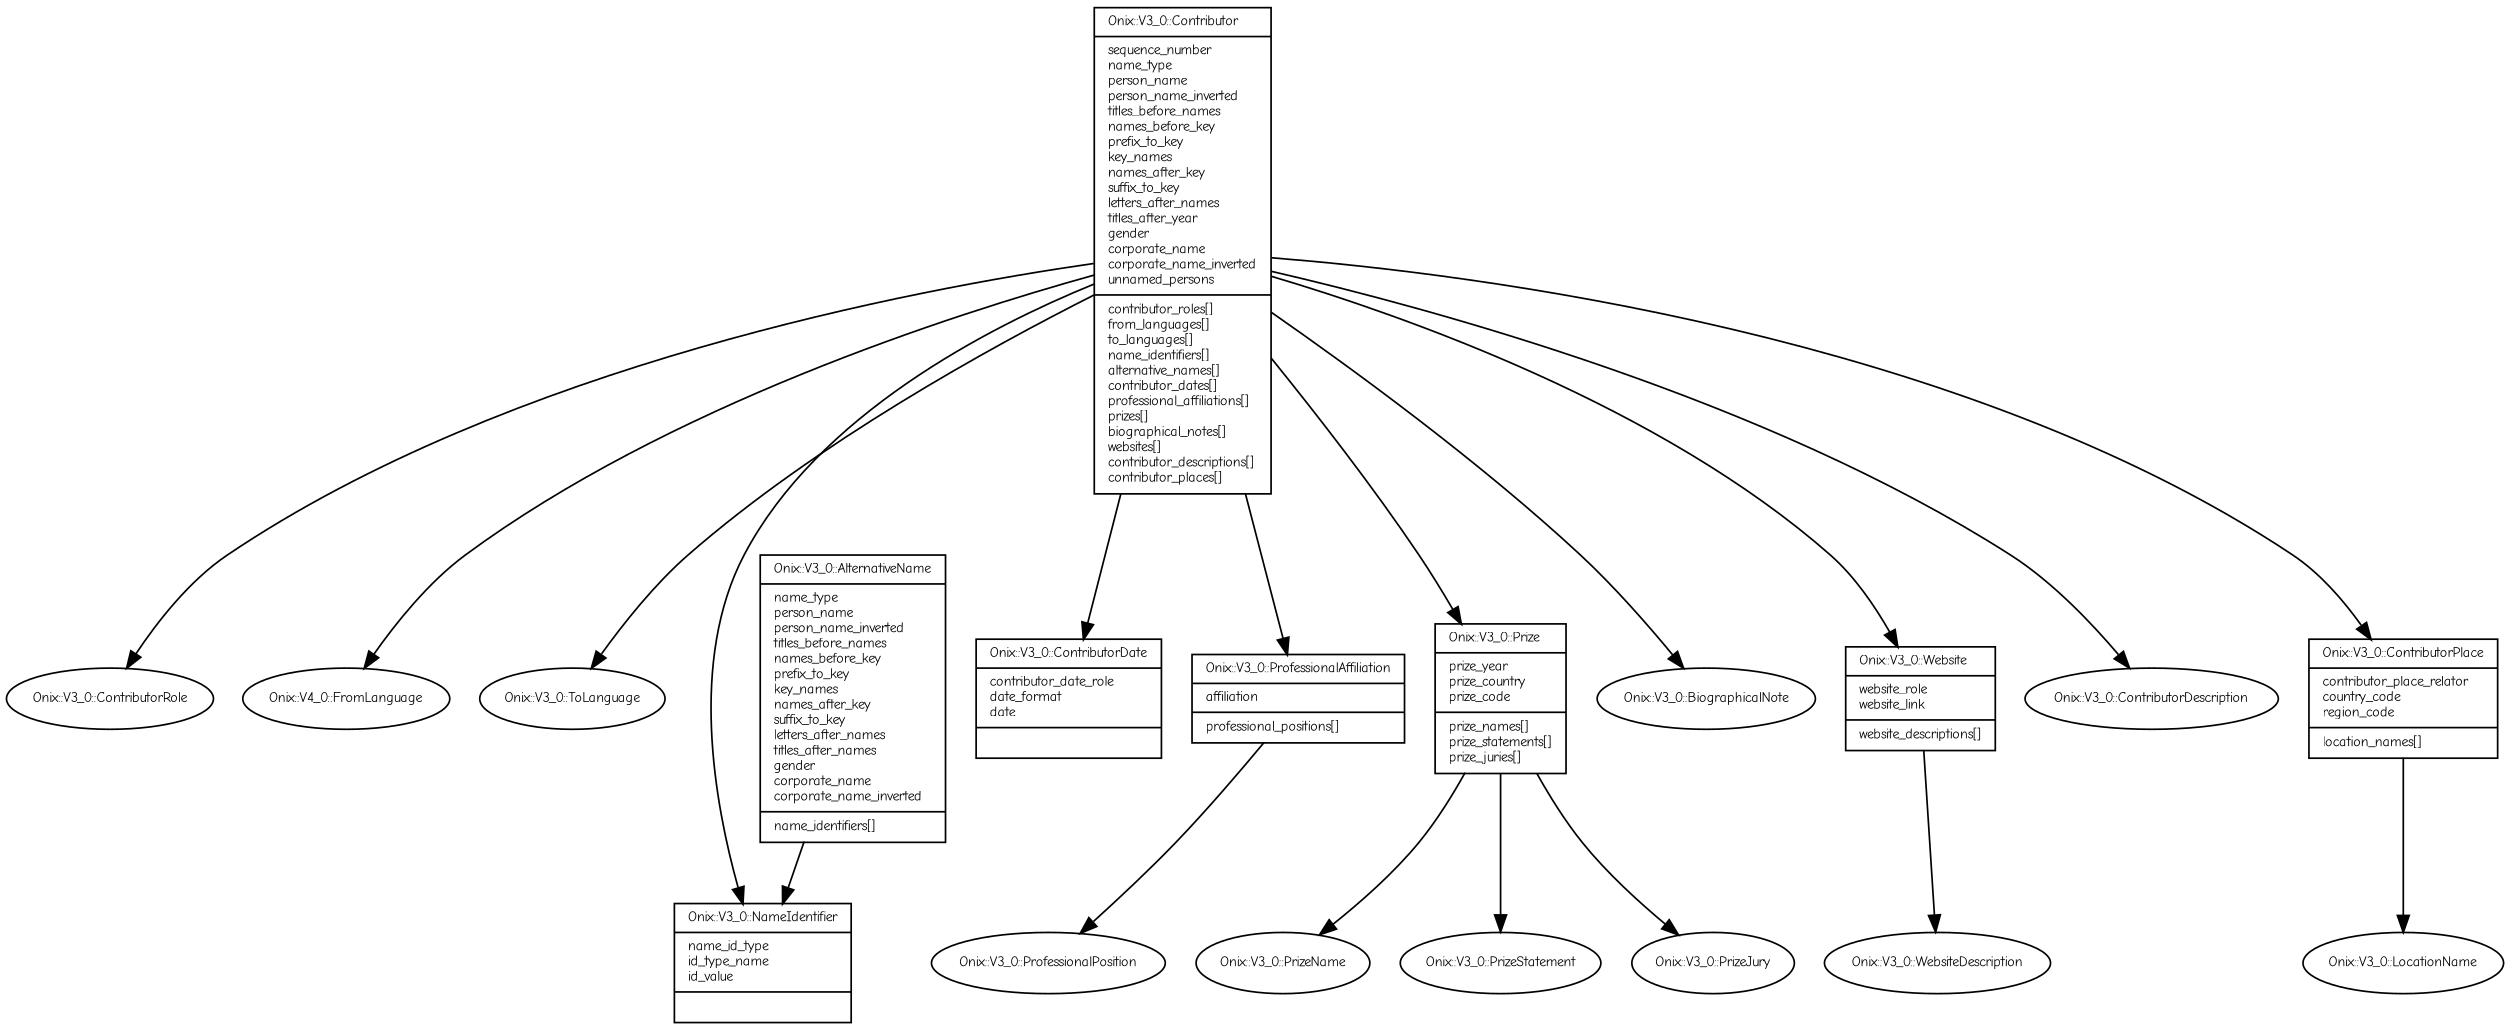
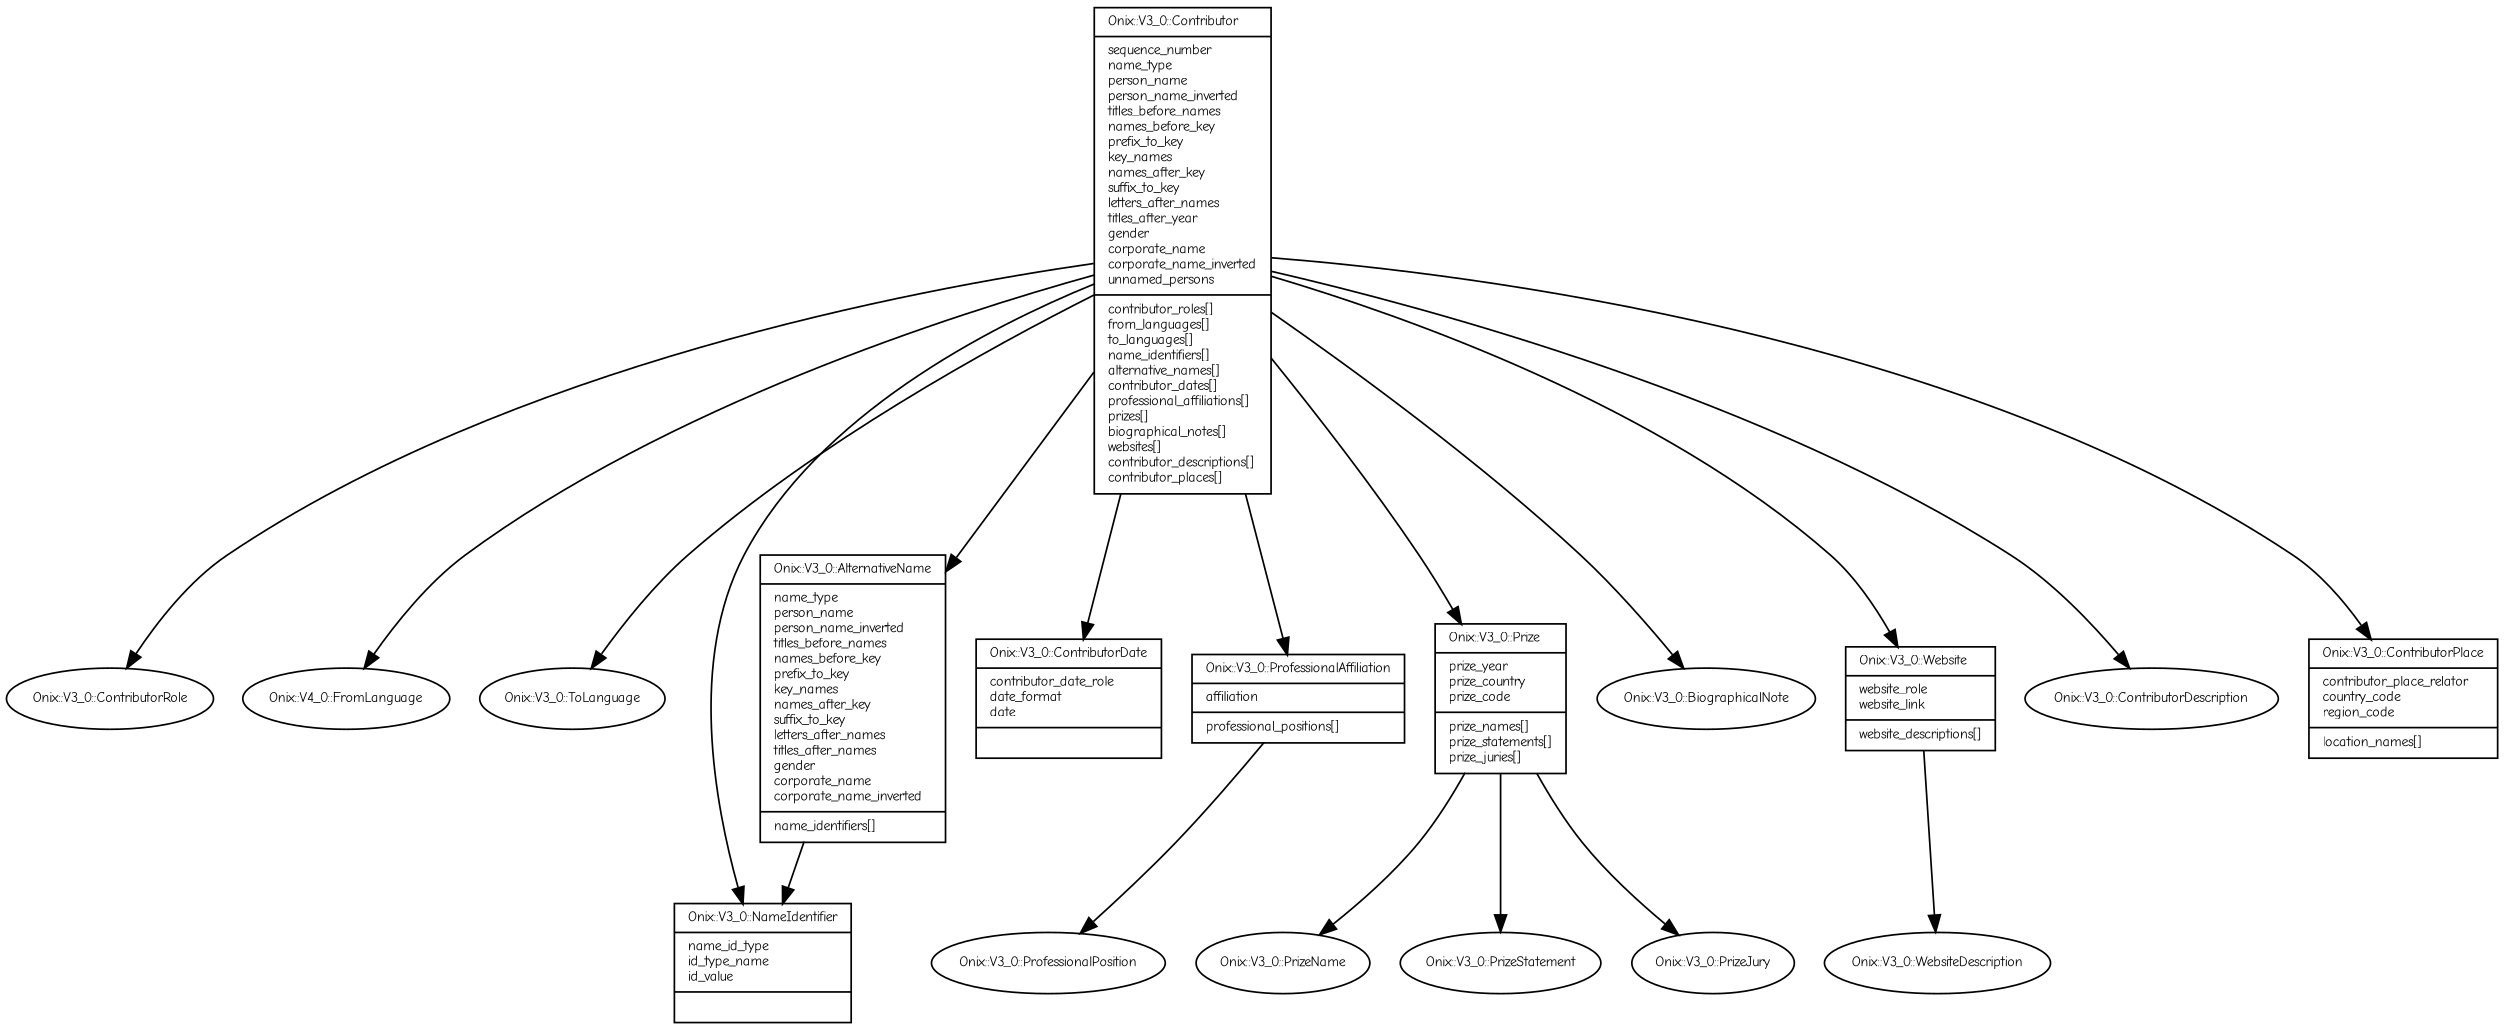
edge "Onix::V3_0::Contributor" -> "Onix::V3_0::AlternativeName": added
node "Onix::V3_0::LocationName": removed
